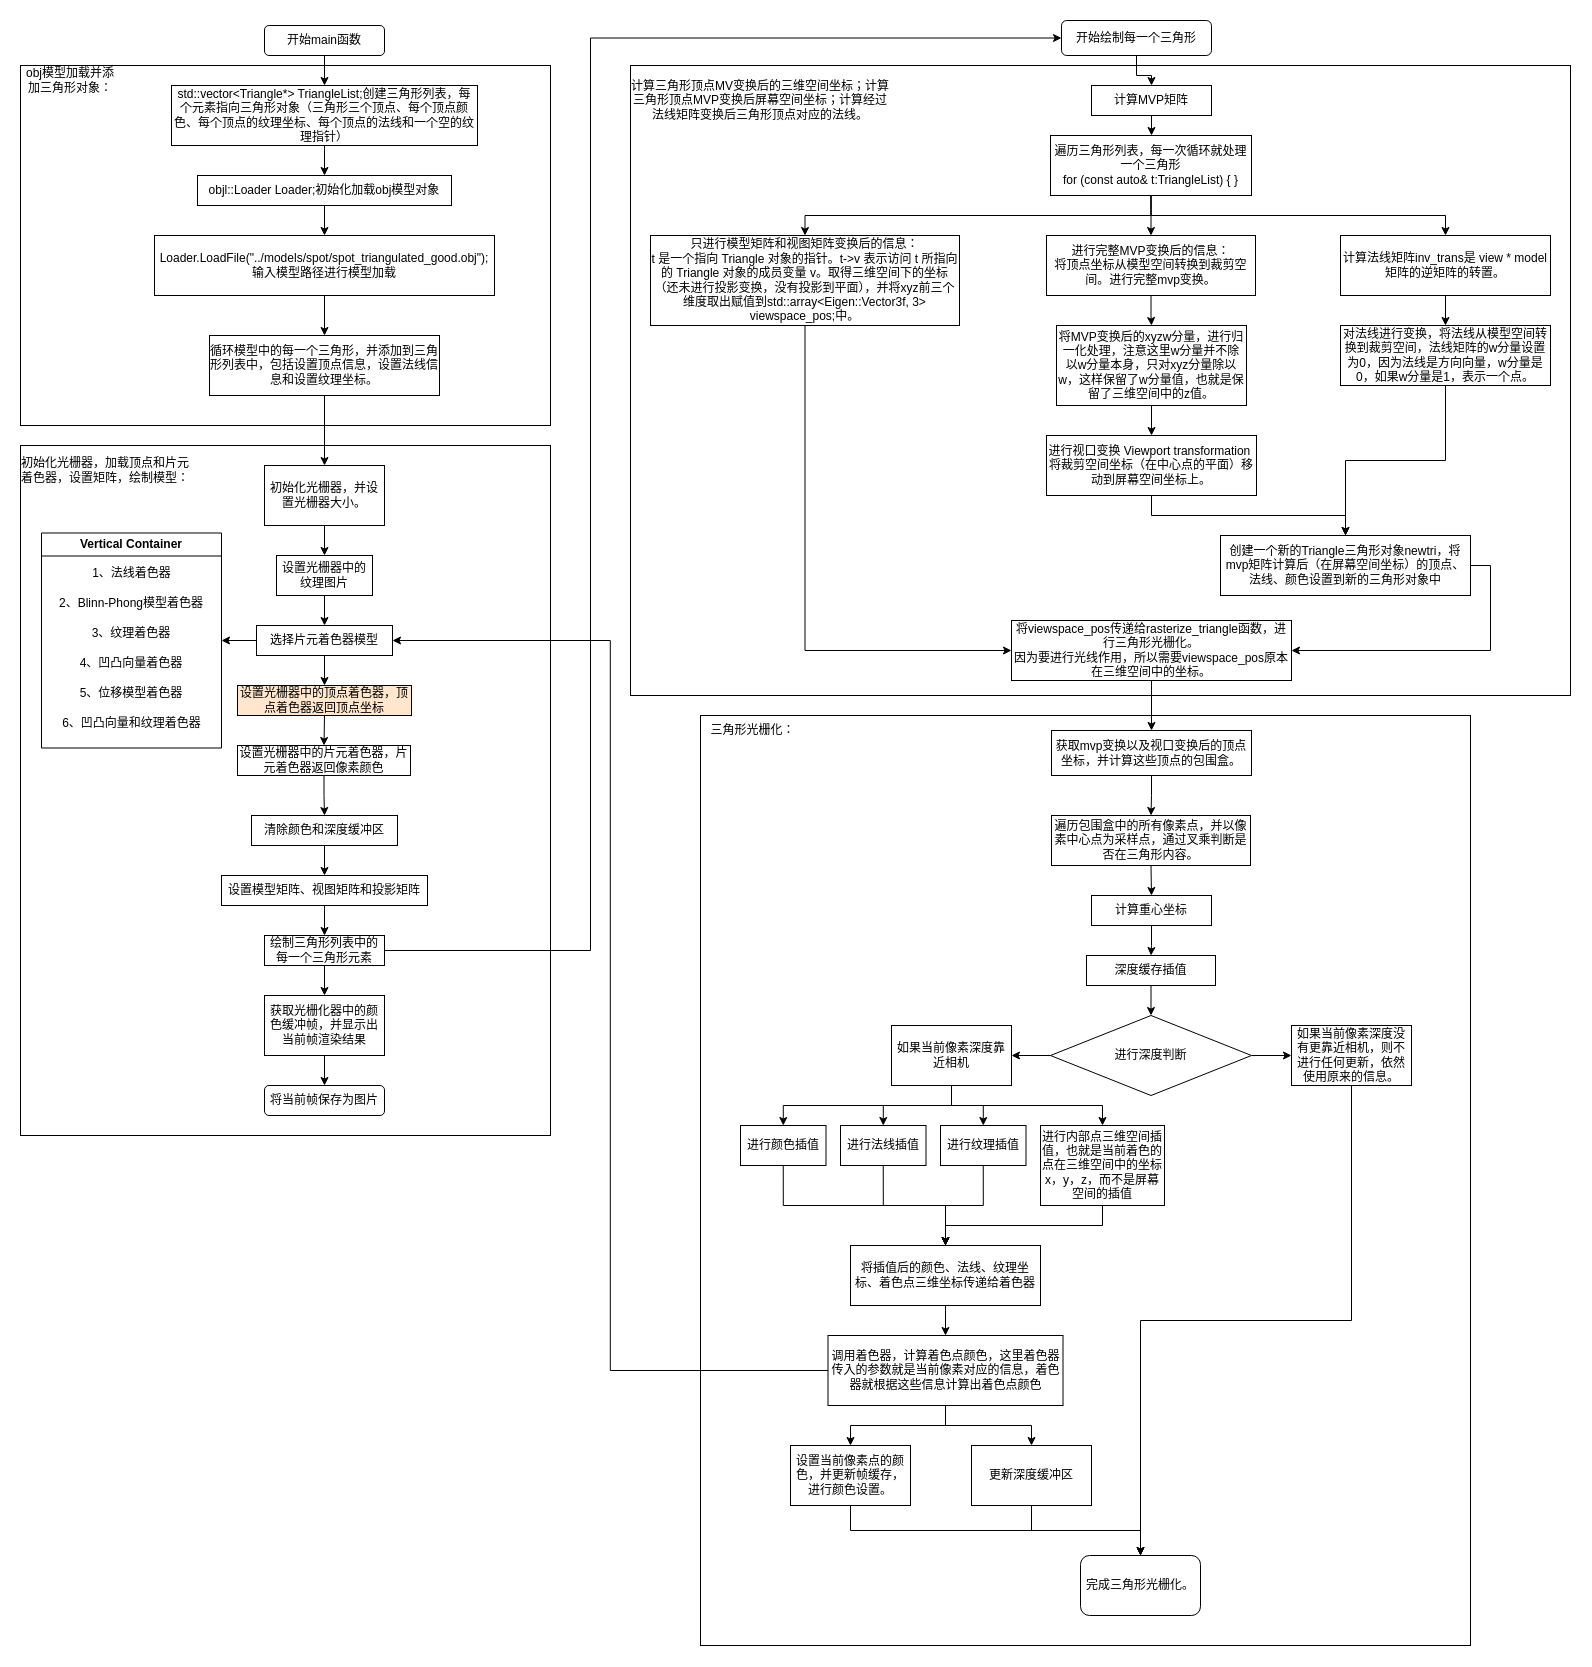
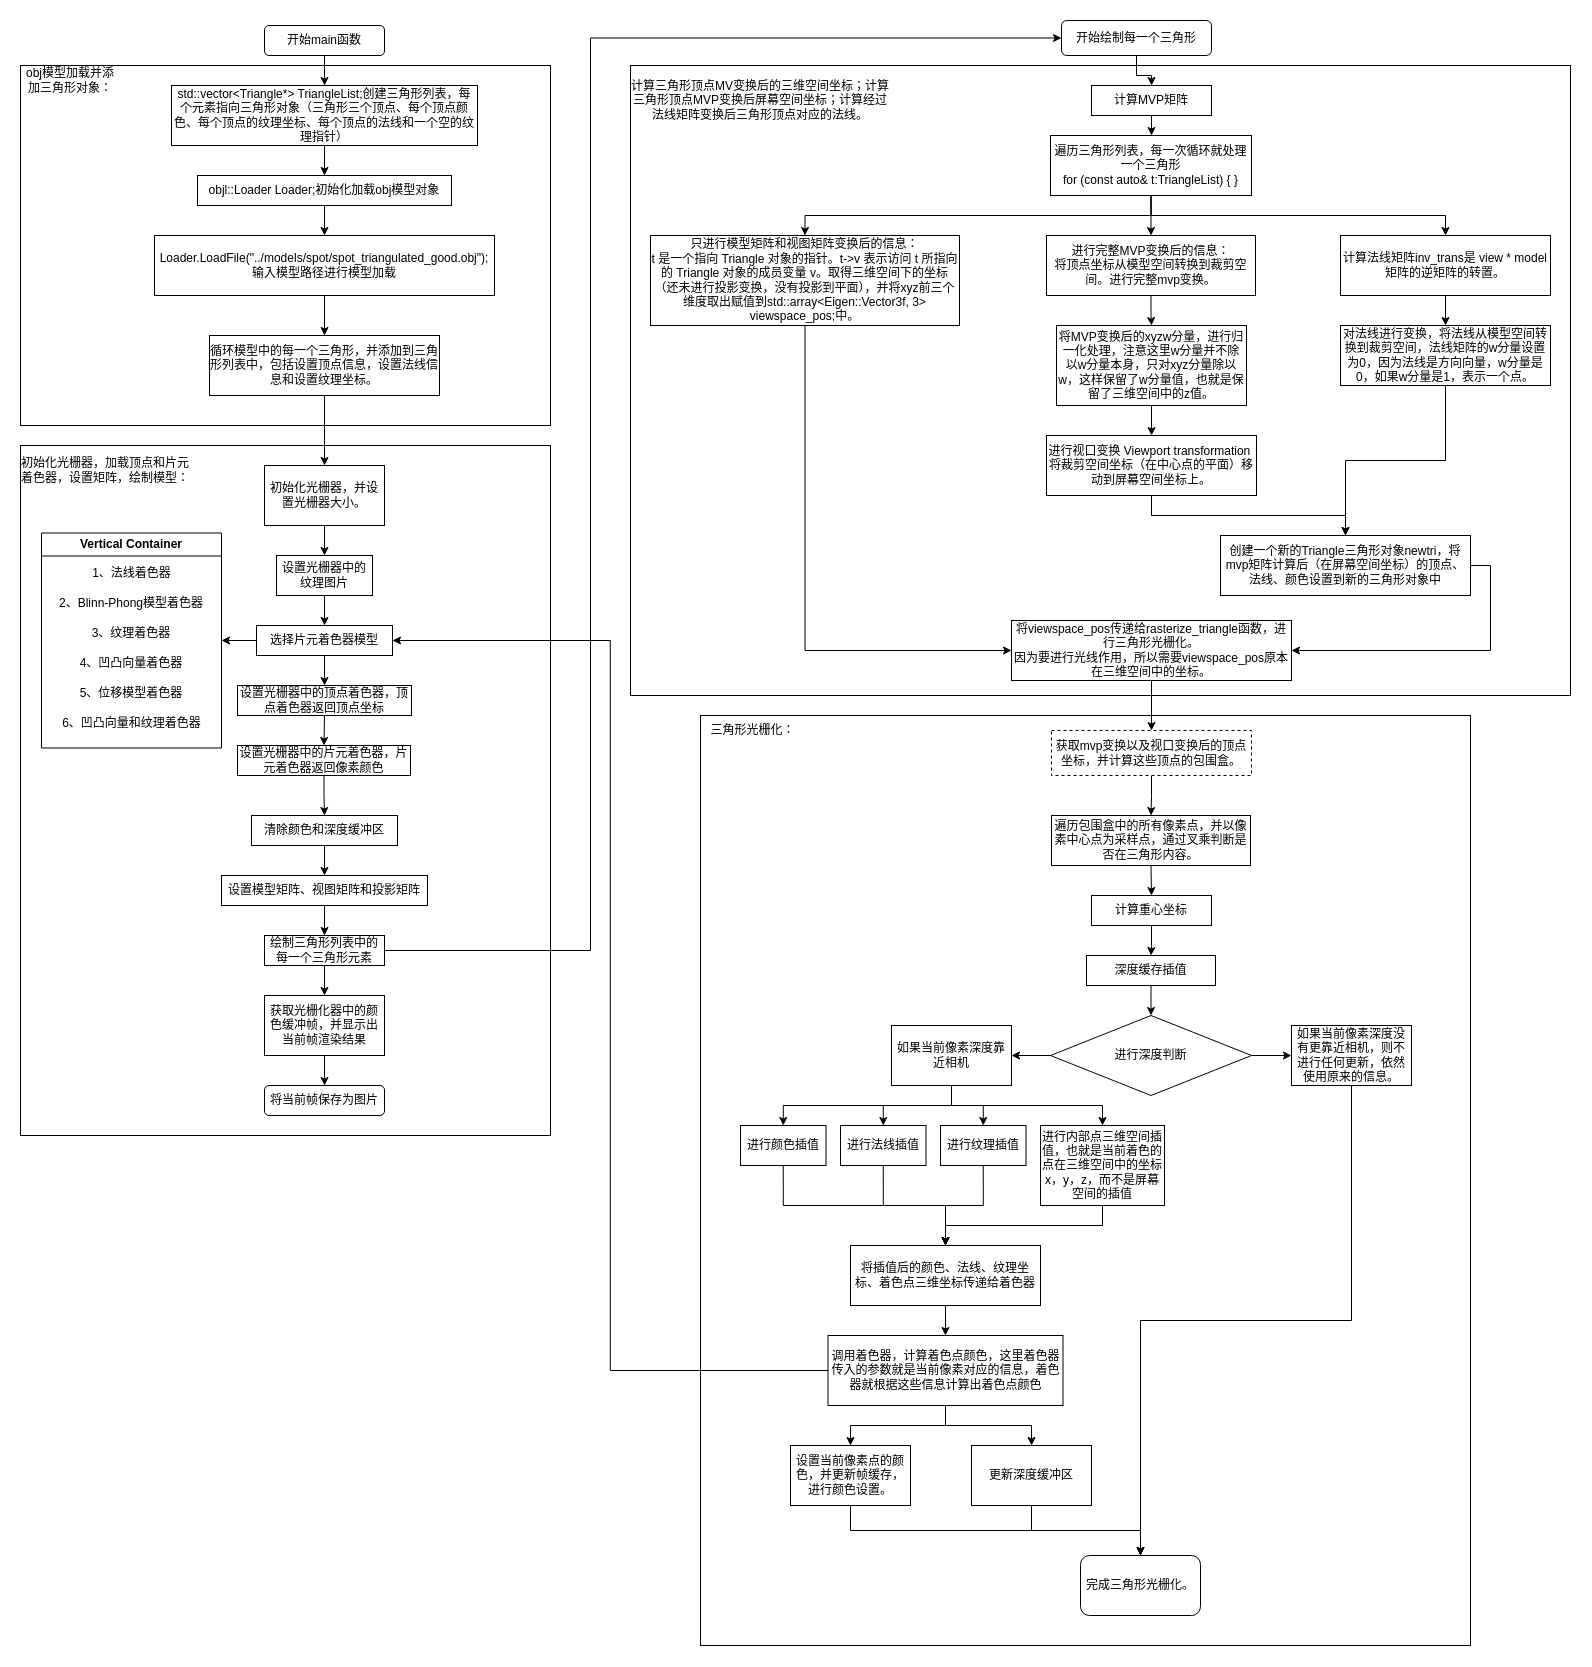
node "设置光栅器中的顶点着色器，顶点着色器返回顶点坐标": fillcolor #ffe6cc -> #ffffff
node "获取mvp变换以及视口变换后的顶点坐标，并计算这些顶点的包围盒。": style solid -> dashed
